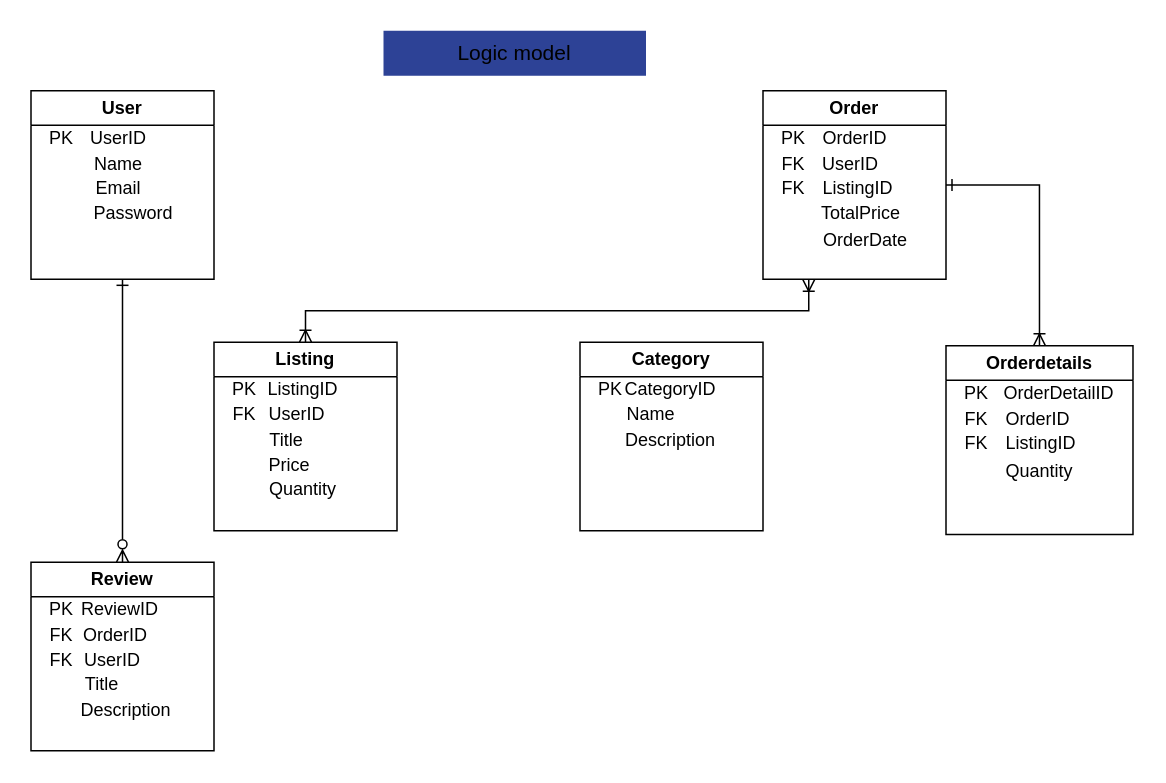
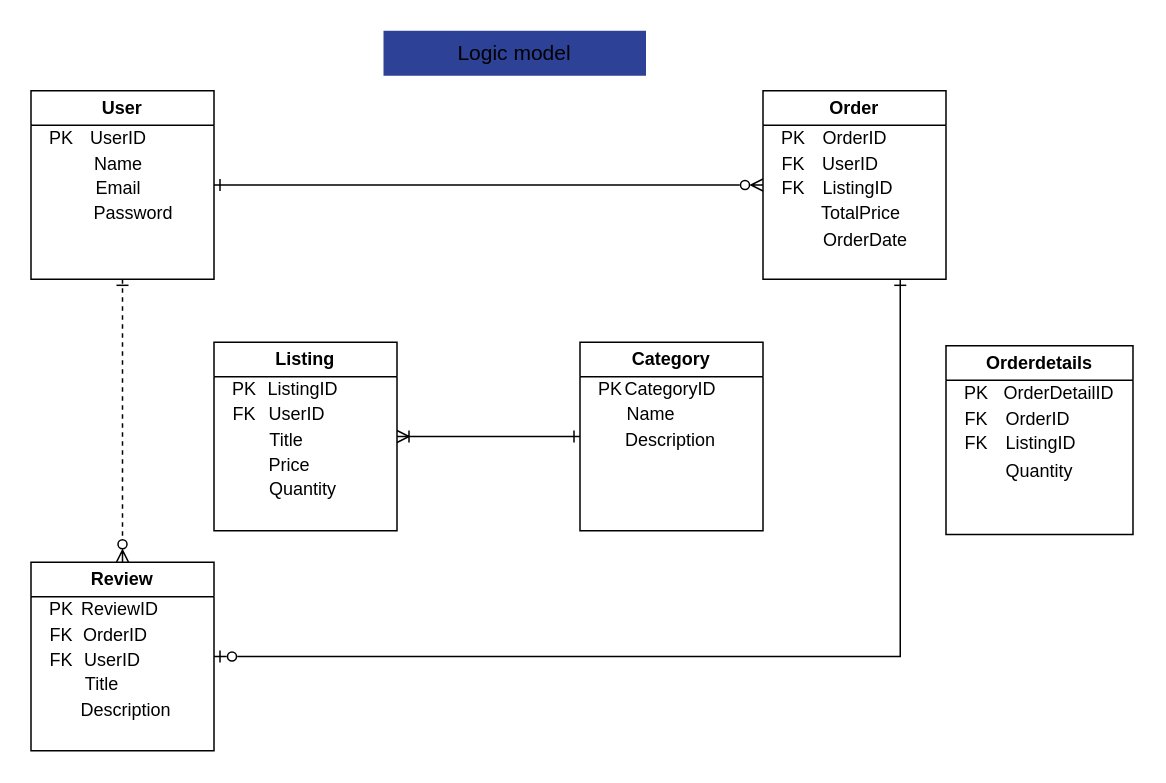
edge "User" -- "Order": added
edge "Order" -- "Orderdetails": removed
edge "Order" -- "Listing": removed
edge "User" -- "Review": style solid -> dashed
edge "Listing" -- "Category": added
edge "Order" -- "Review": added
